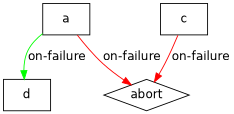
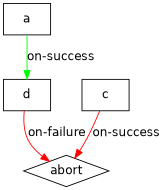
edge "a" -> "d": label "on-failure" -> "on-success"
edge "c" -> "abort": label "on-failure" -> "on-success"
edge "a" -> "abort": now "d" -> "abort"
